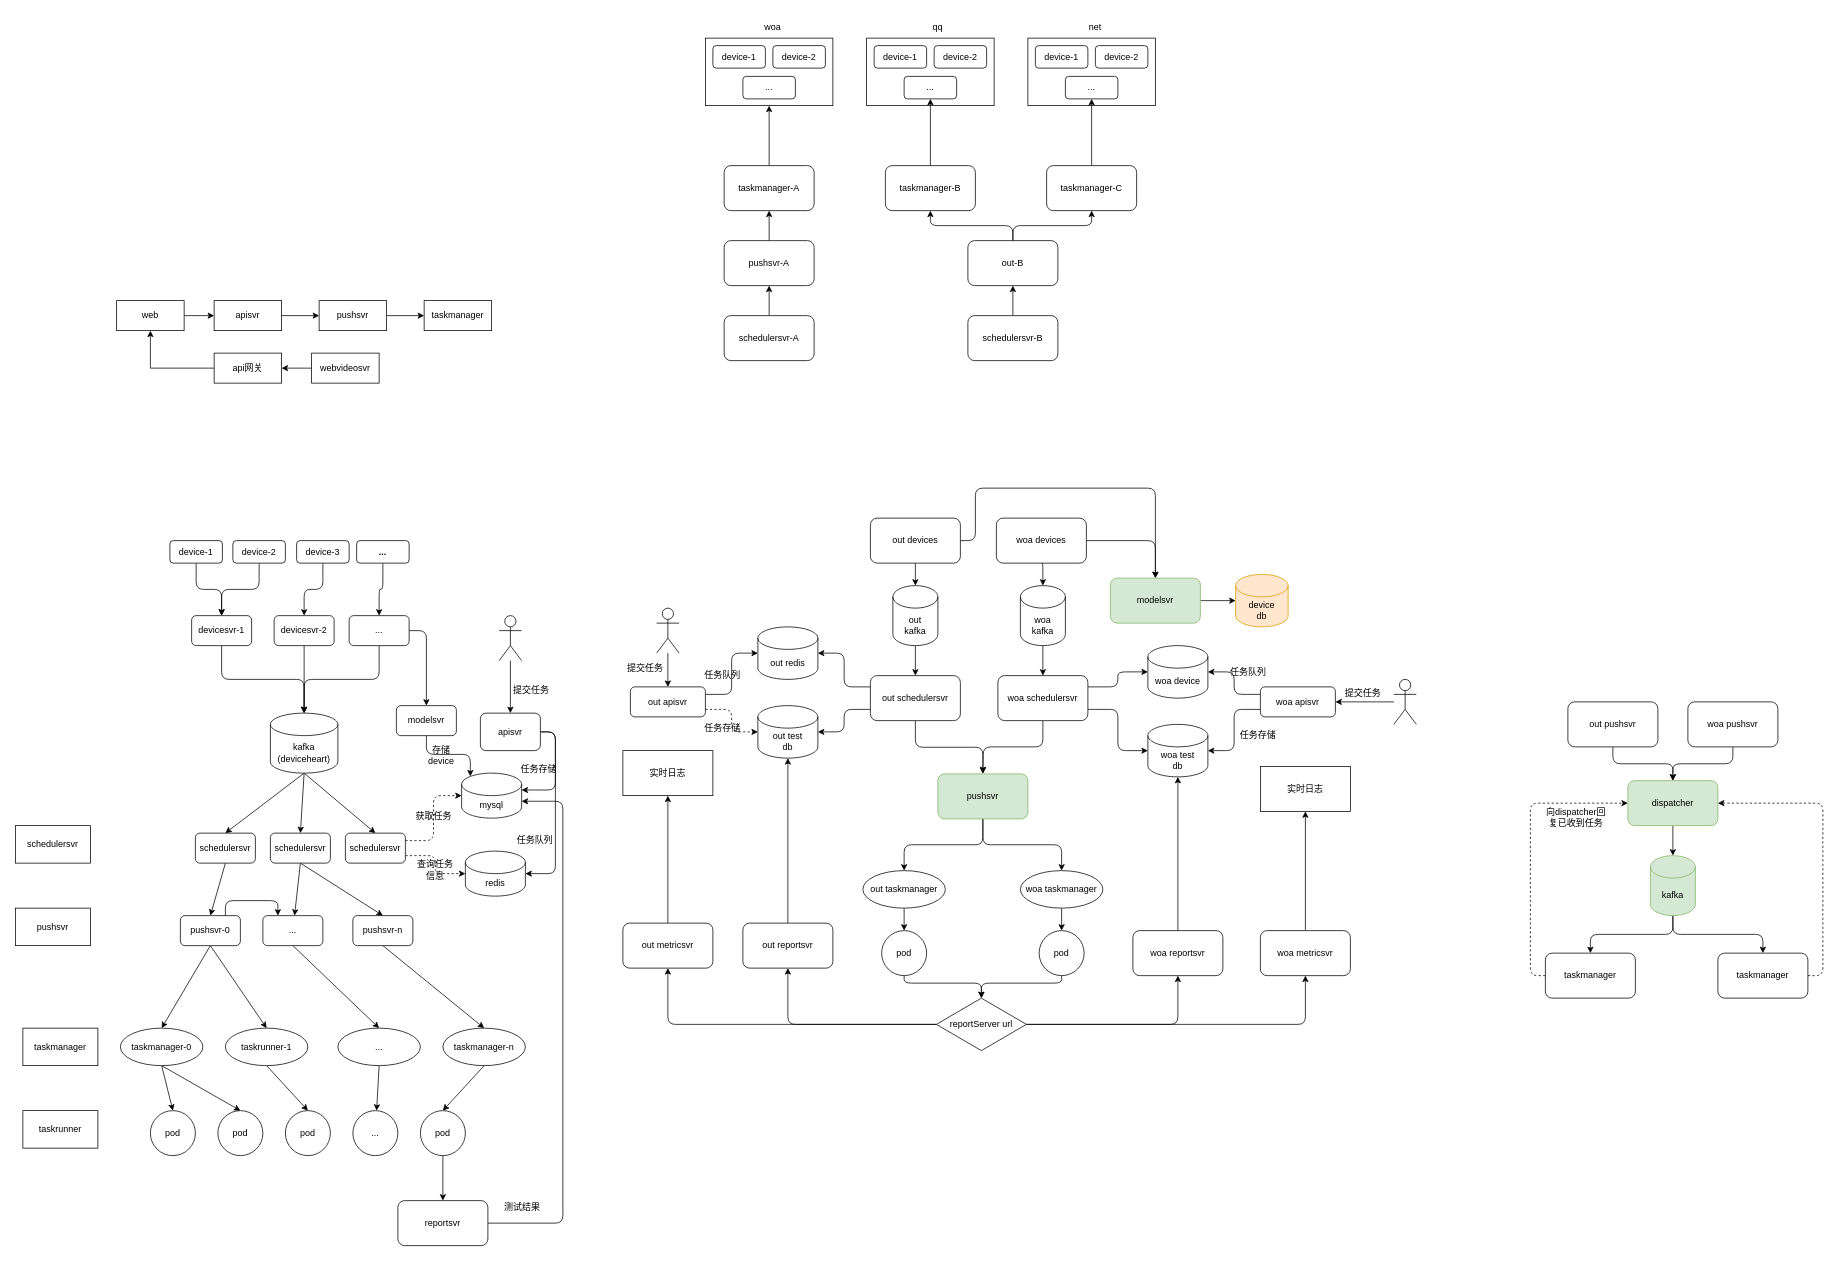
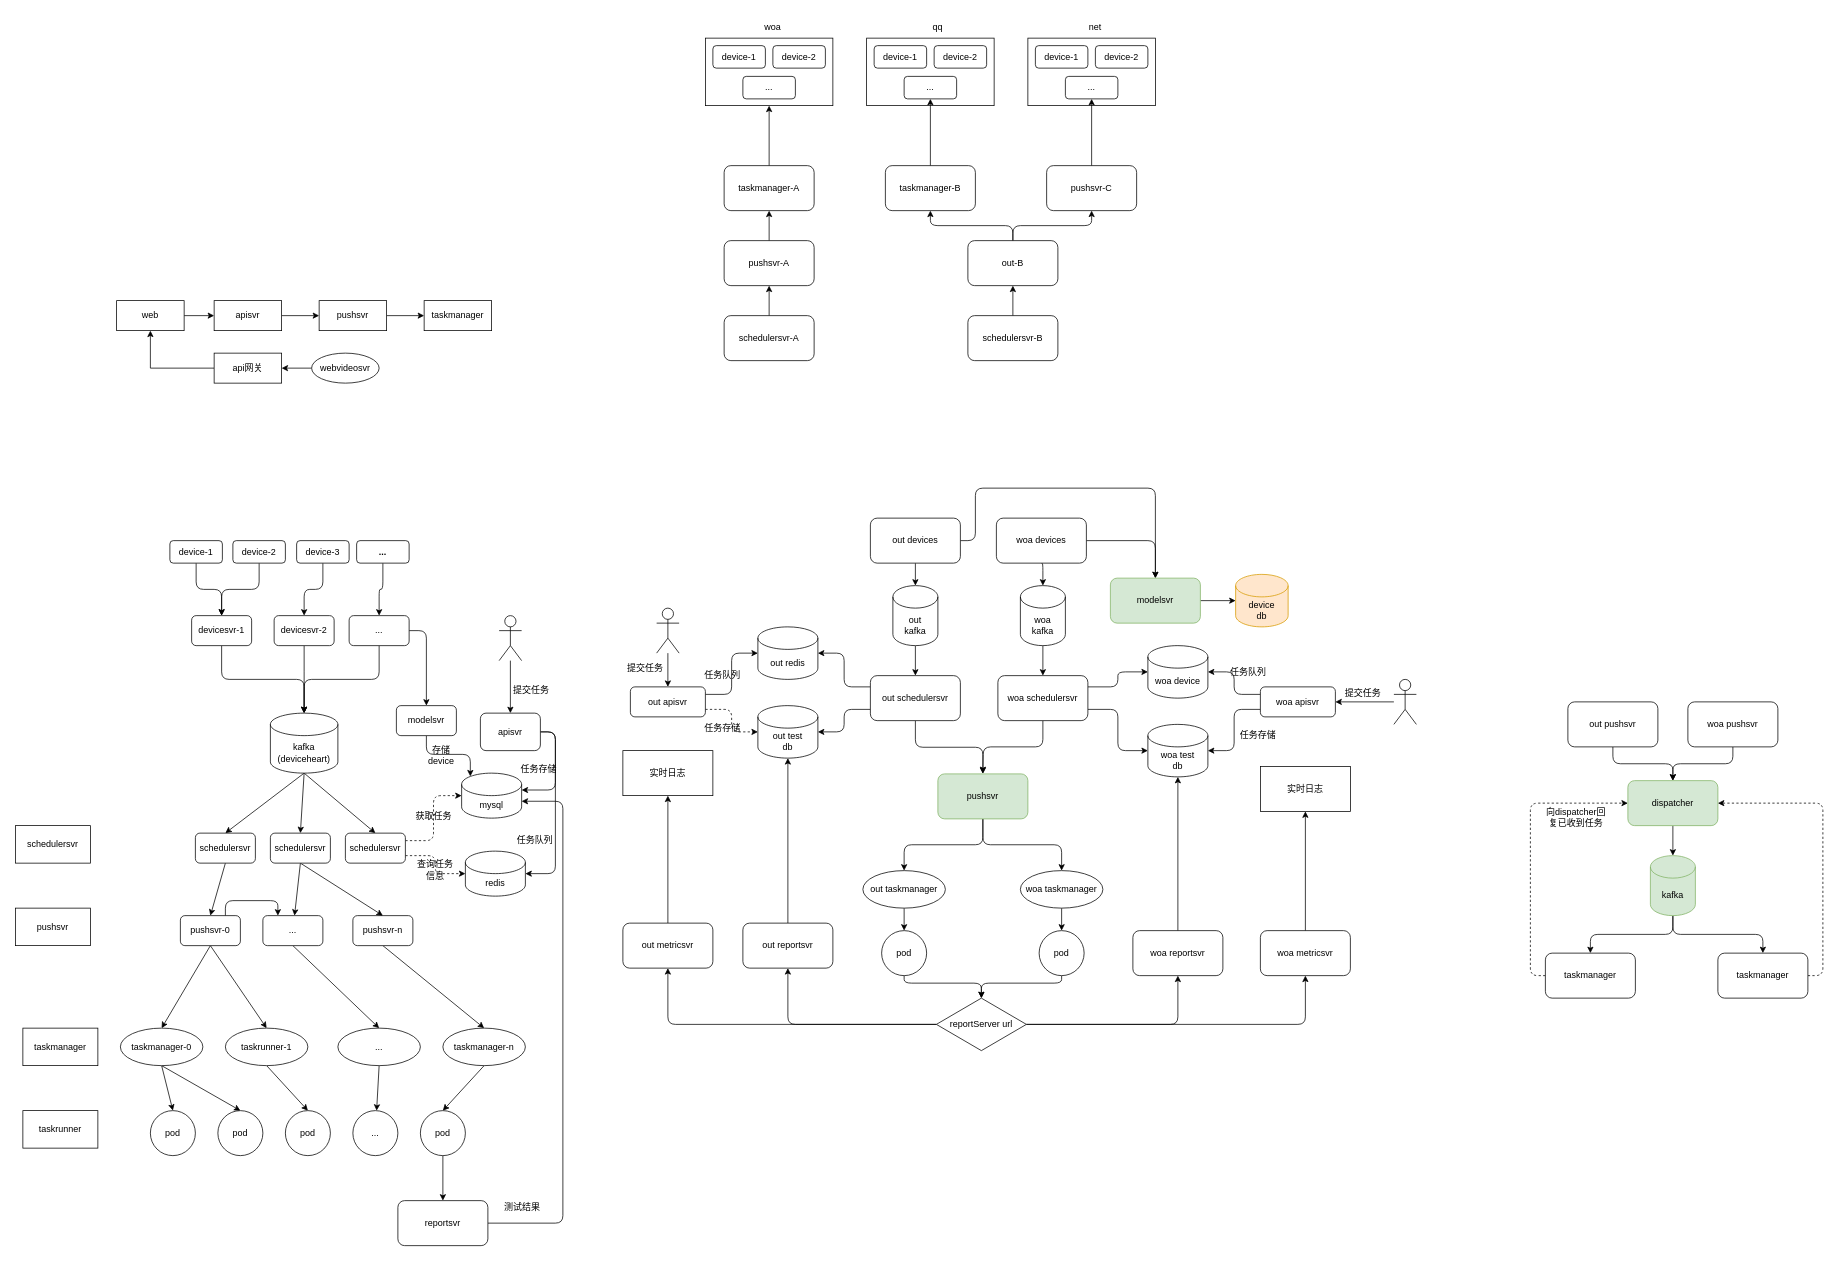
node "taskmanager-C": label "taskmanager-C" -> "pushsvr-C"
node "webvideosvr": shape rectangle -> ellipse
